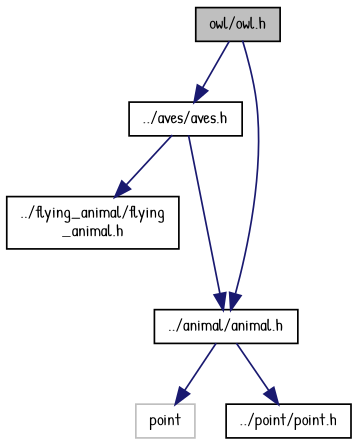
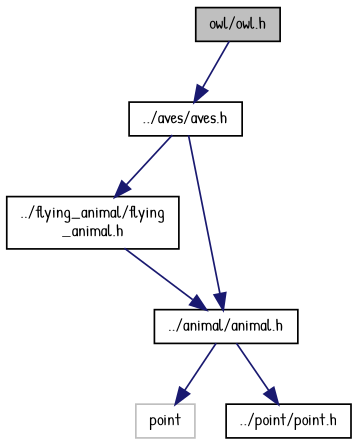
edge "owl/owl.h" -> "../animal/animal.h": now "../flying_animal/flying _animal.h" -> "../animal/animal.h"
